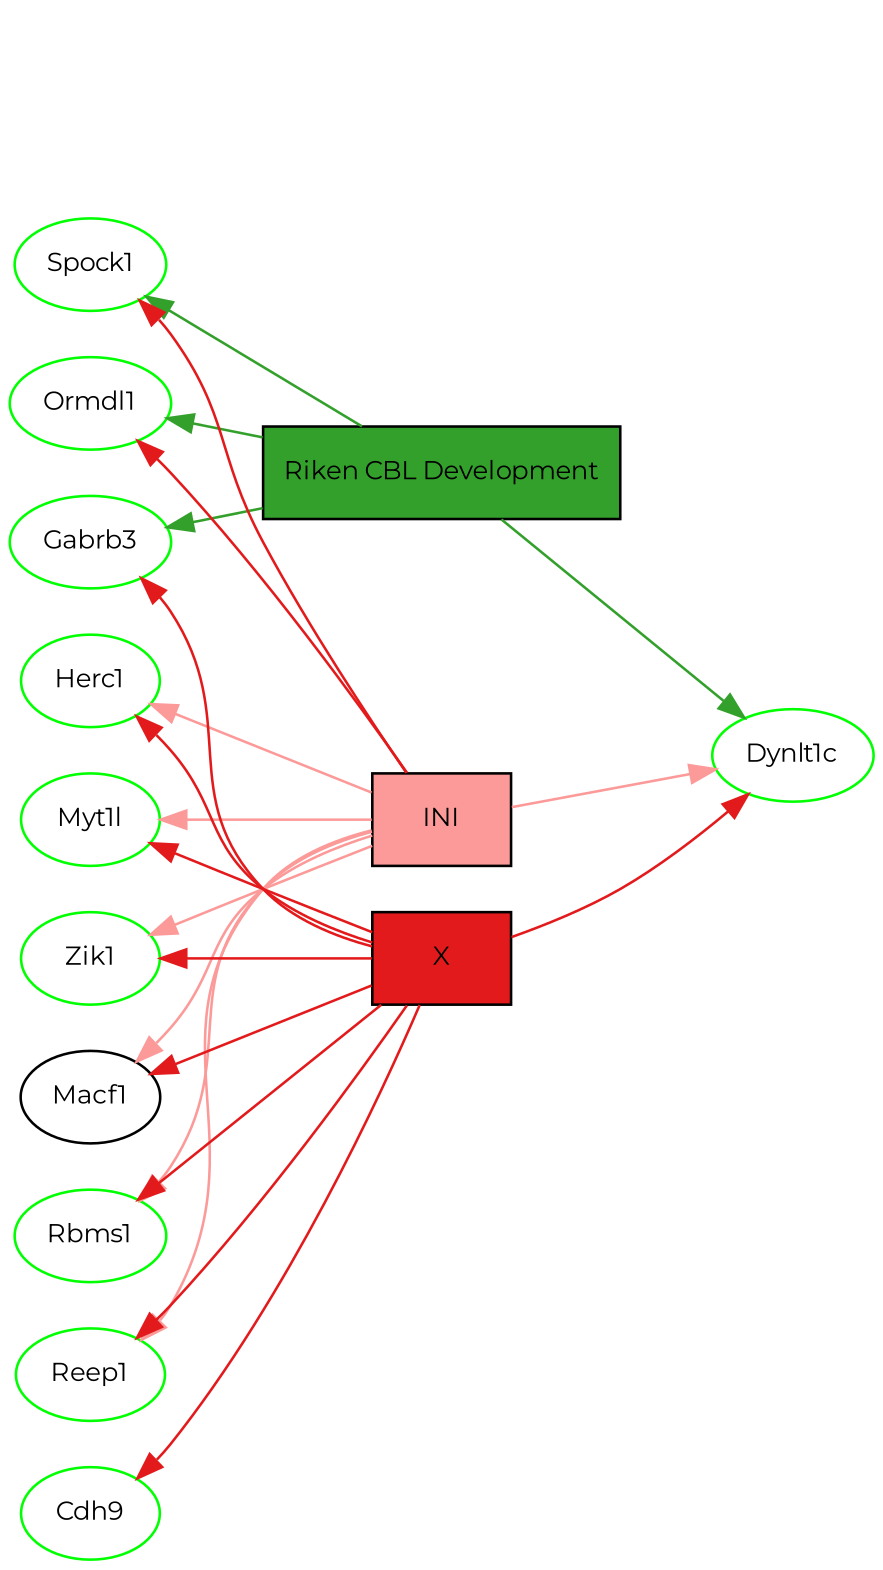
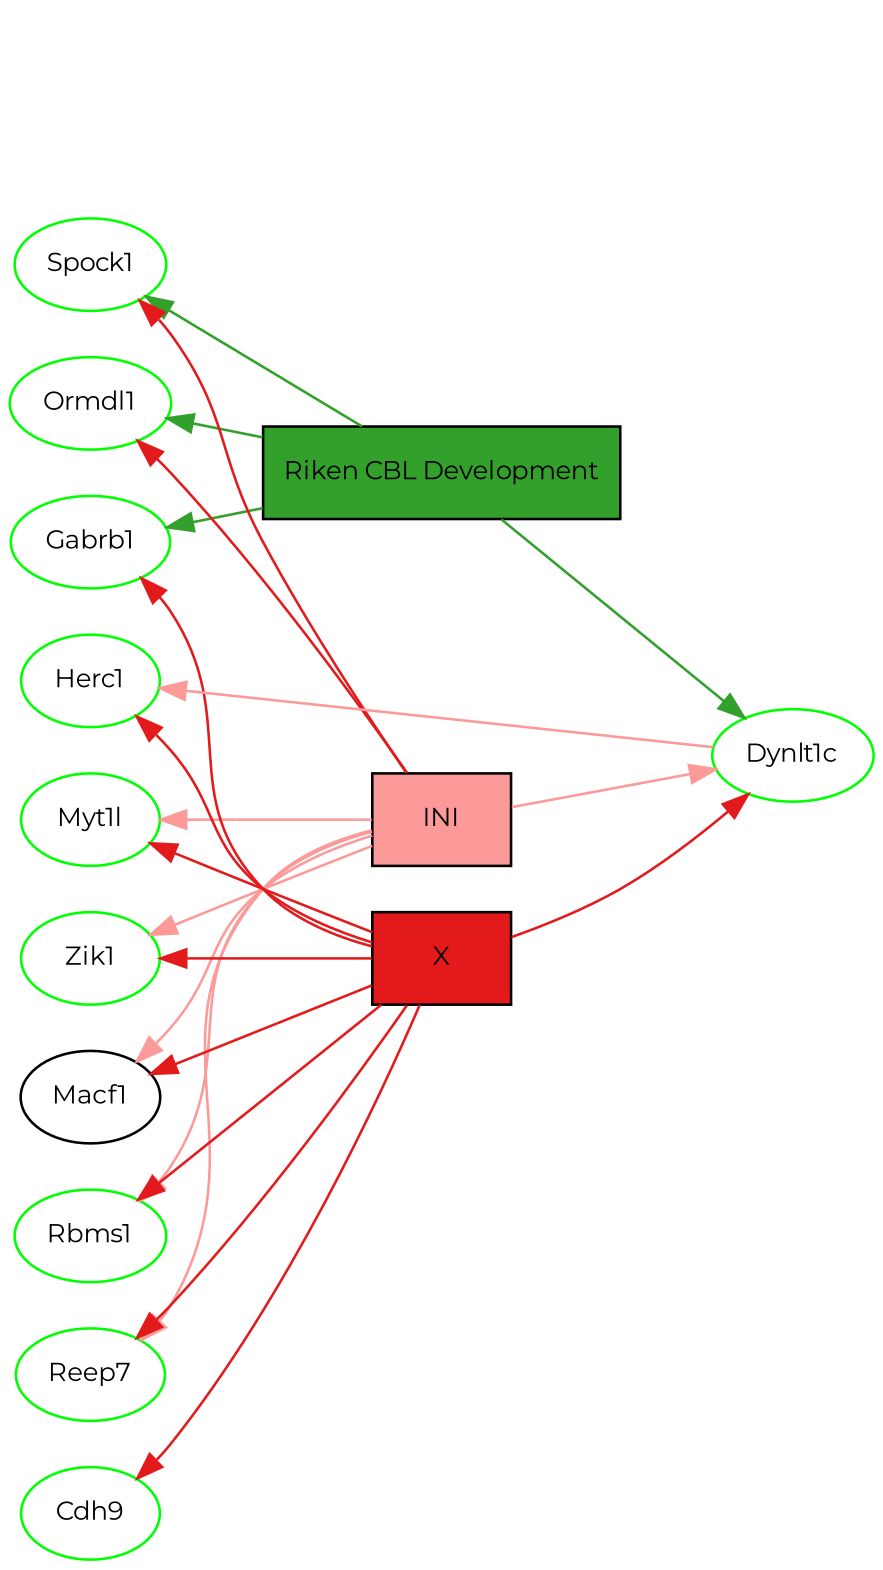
node "Gabrb3": label "Gabrb3" -> "Gabrb1"
edge "INI" -> "Herc1": now "Dynlt1c" -> "Herc1"
node "Reep1": label "Reep1" -> "Reep7"
